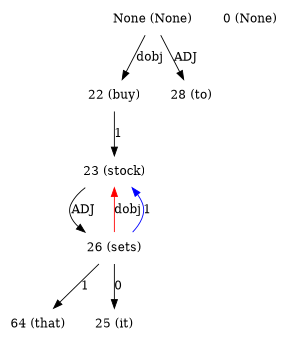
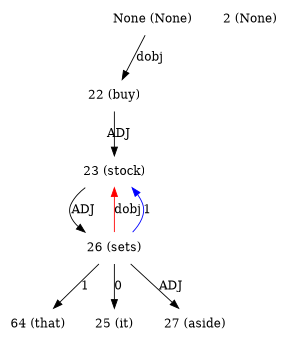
node "0 (None)": label "0 (None)" -> "2 (None)"
node "28 (to)": removed
edge "22 (buy)" -> "23 (stock)": label "1" -> "ADJ"
node "27 (aside)": added
